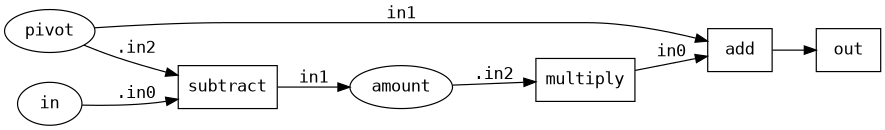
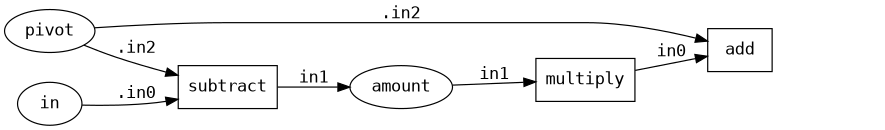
edge "pivot" -> "add": label "in1" -> ".in2"
node "out": removed
edge "amount" -> "multiply": label ".in2" -> "in1"
